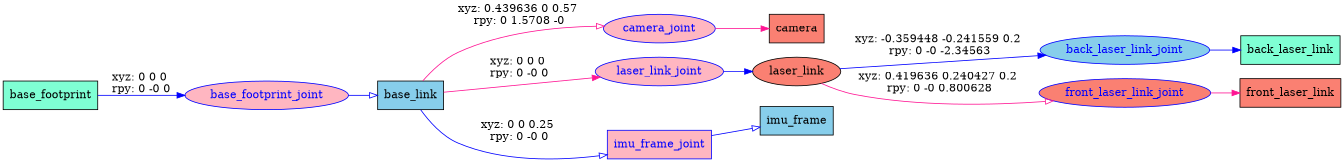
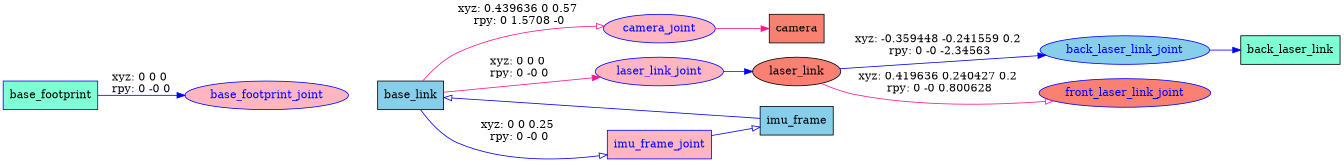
node "front_laser_link": removed
node "base_footprint": color black -> blue
edge "base_footprint_joint" -> "base_link": now "imu_frame" -> "base_link"
